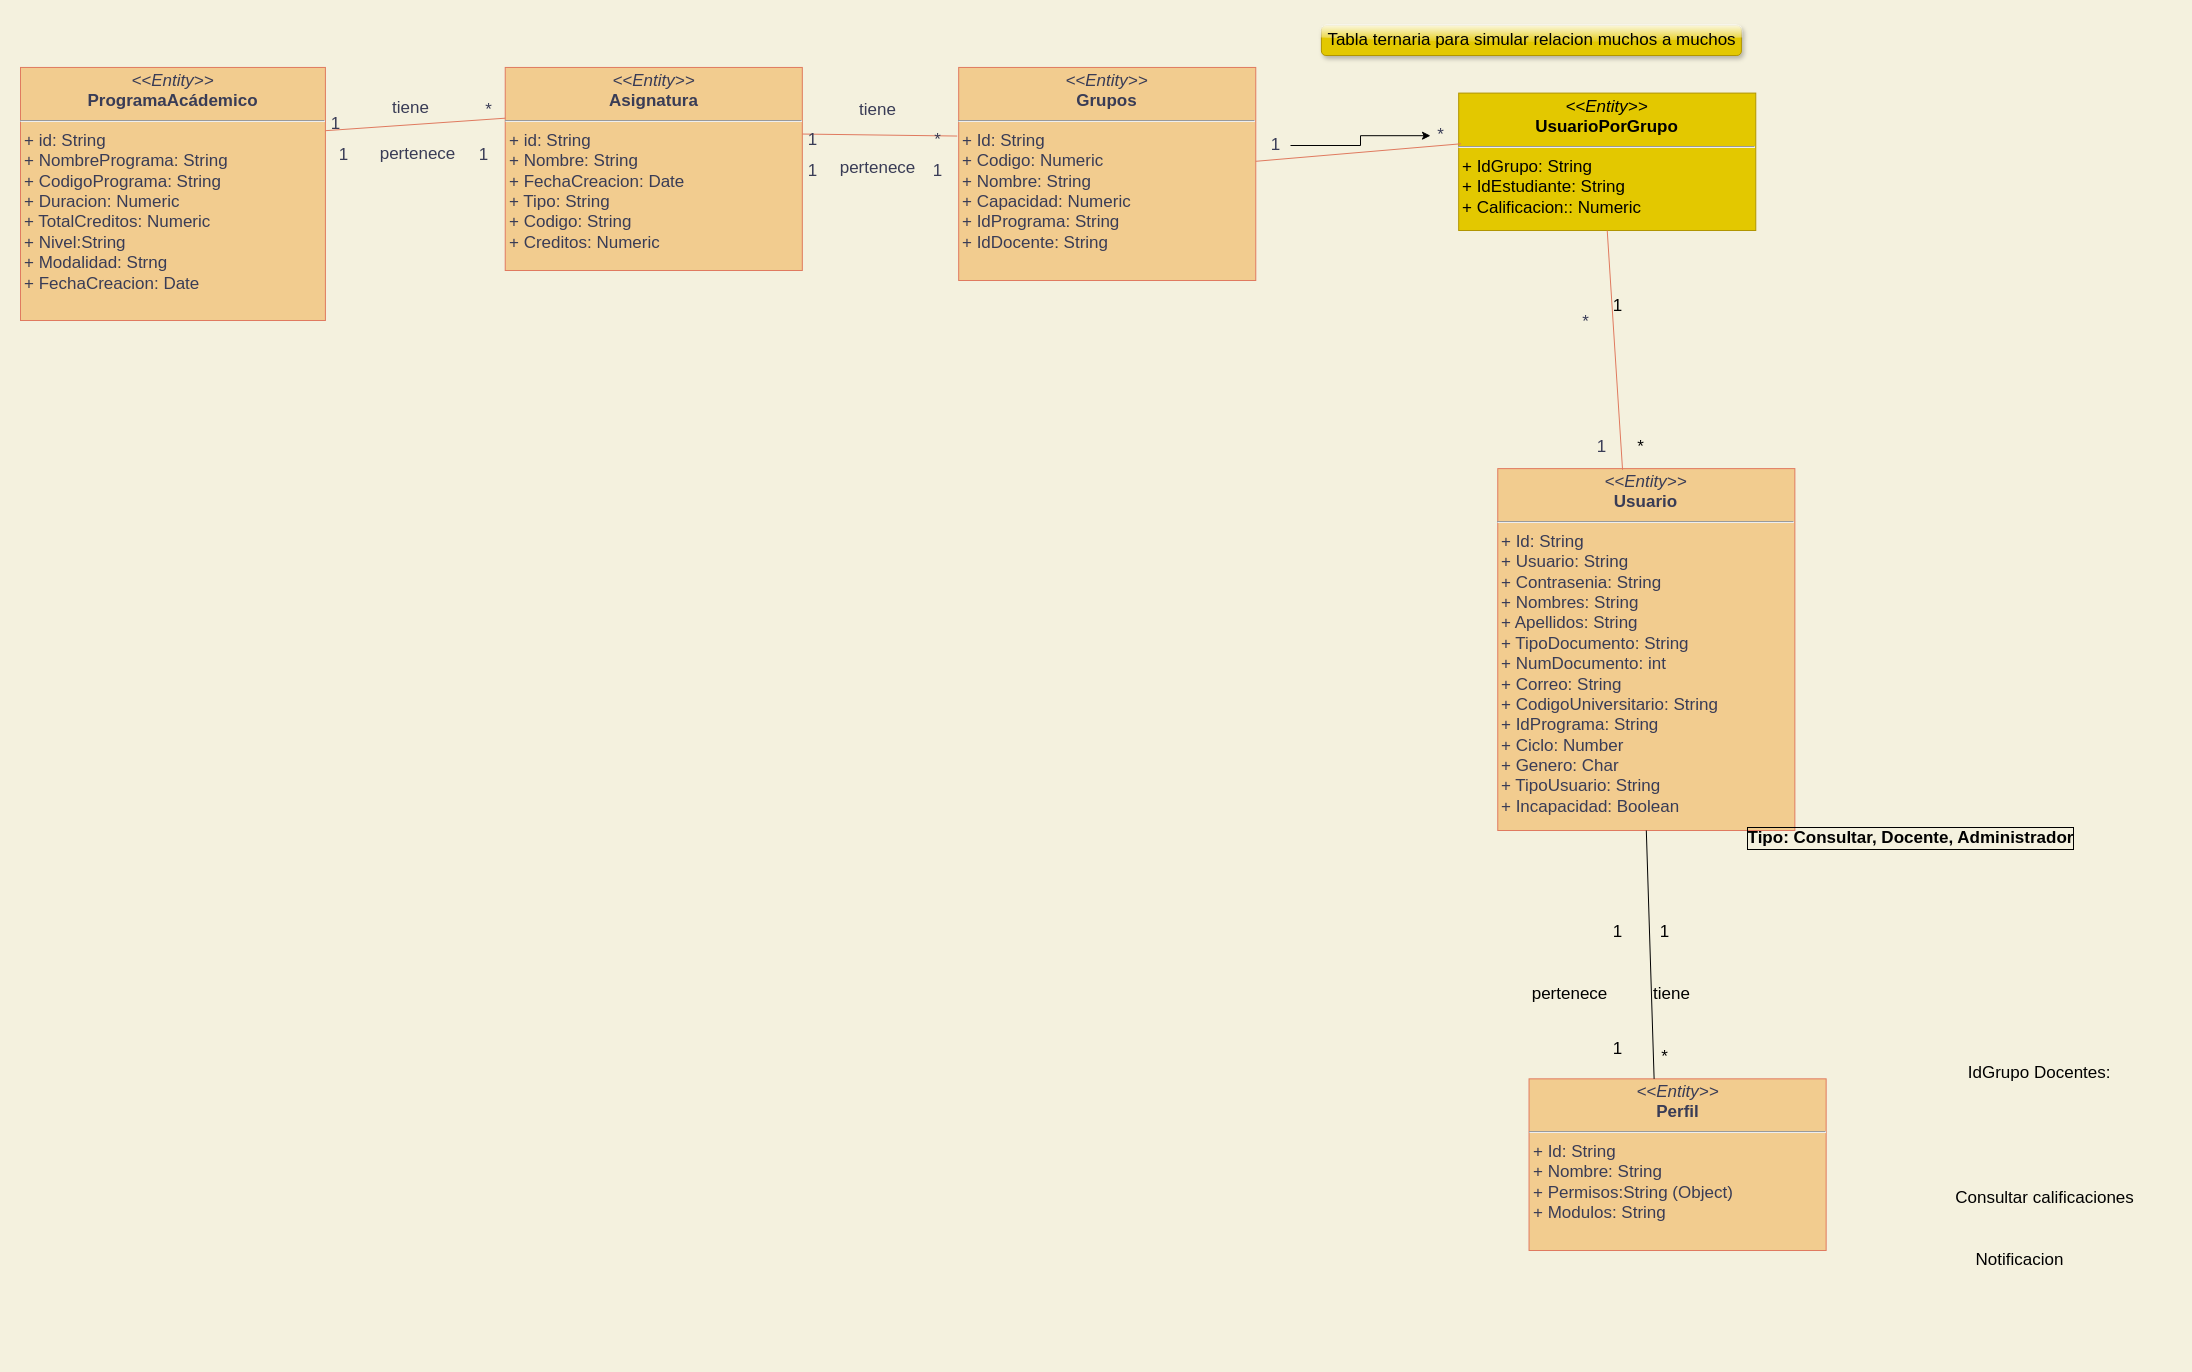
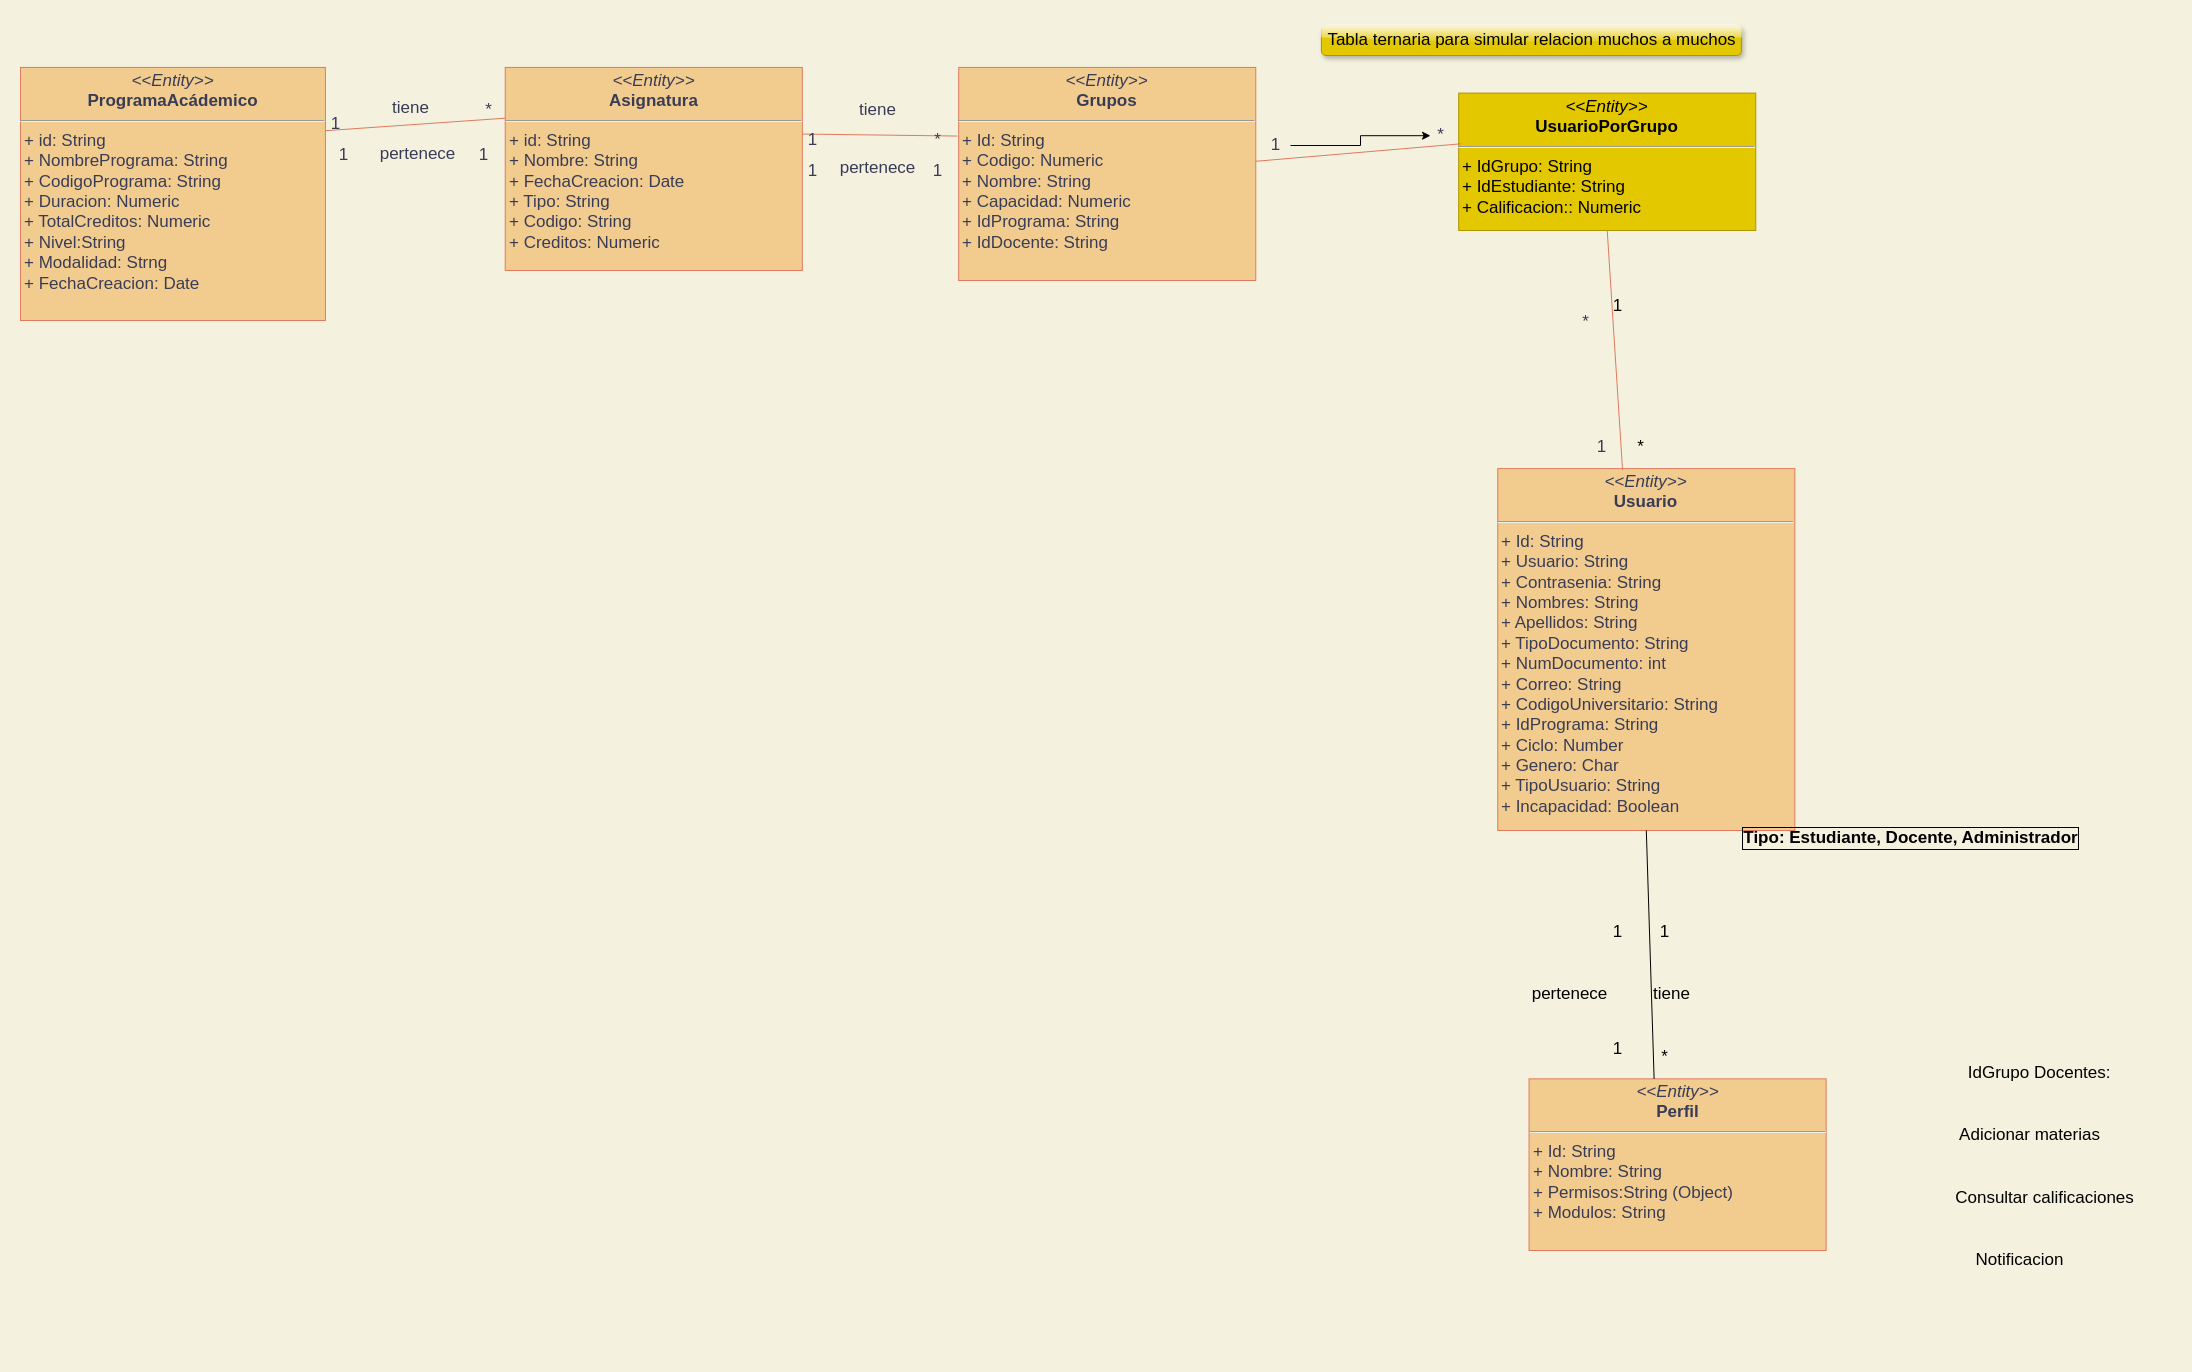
node "Tipo: Consultar, Docente, Administrador": label "Tipo: Consultar, Docente, Administrador" -> "Tipo: Estudiante, Docente, Administrador"
node "Adicionar materias": added
